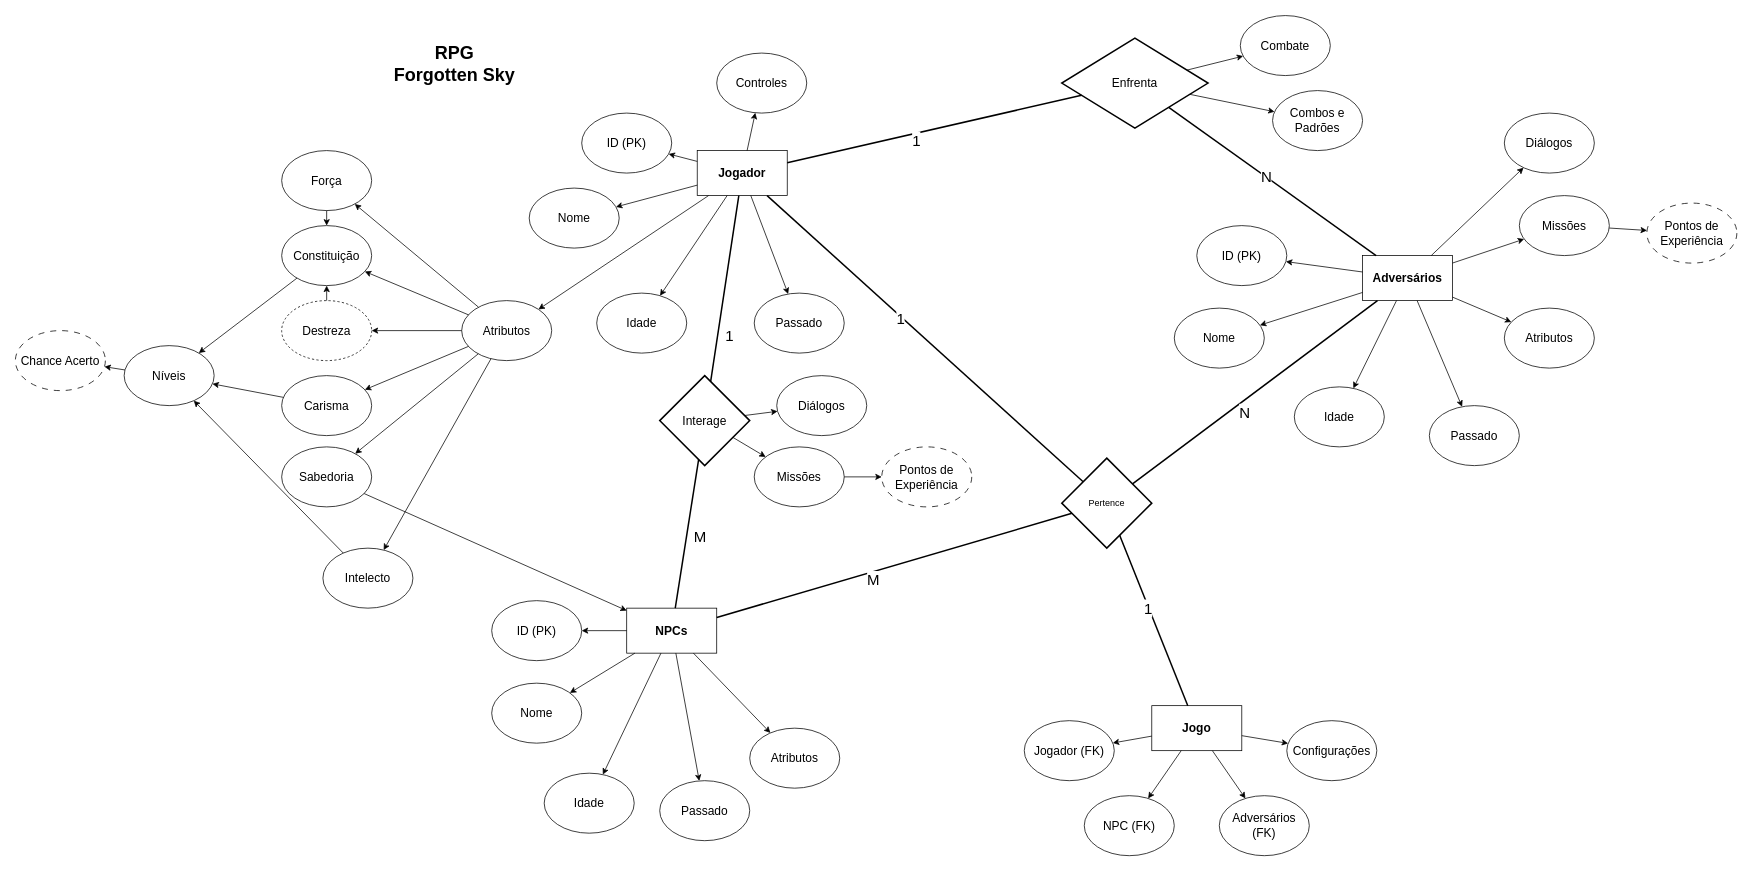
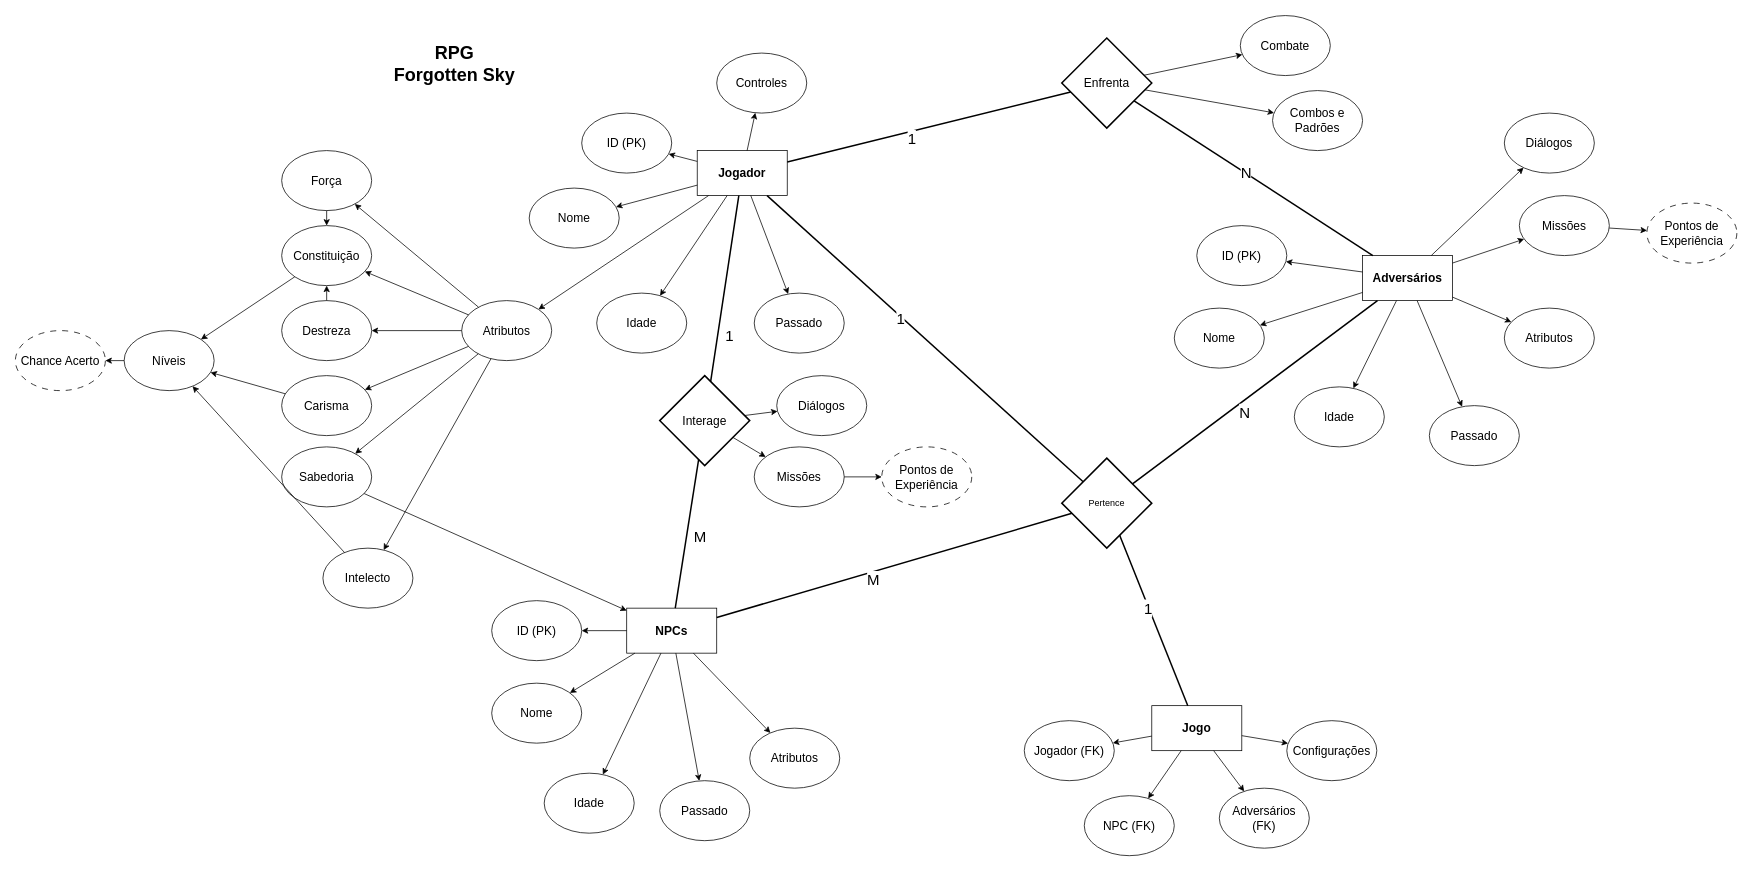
node "Enfrenta": size 146x90 -> 90x90
node "Destreza": style dashed -> solid
node "Níveis": moved (169, 375) -> (169, 360)
node "Adversários (FK)": moved (1264, 825) -> (1264, 818)
